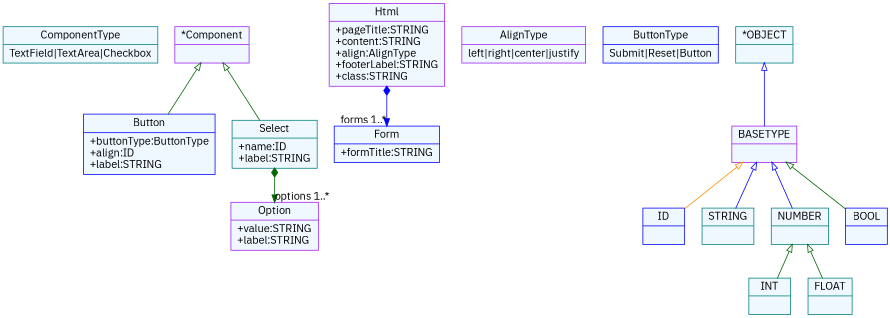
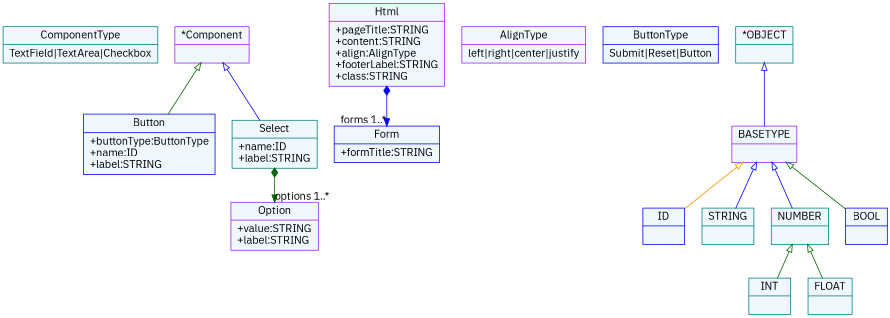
edge "Select" -> "*Component": color darkgreen -> blue
node "Button": text "+align:ID" -> "+name:ID"
